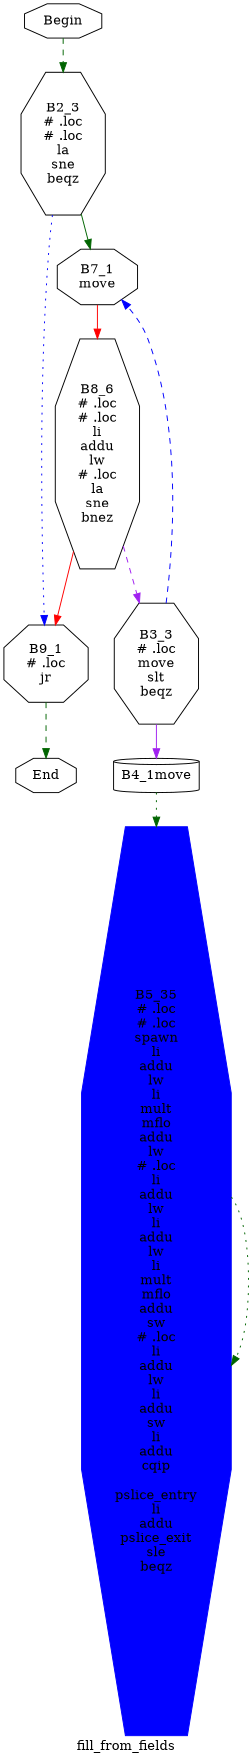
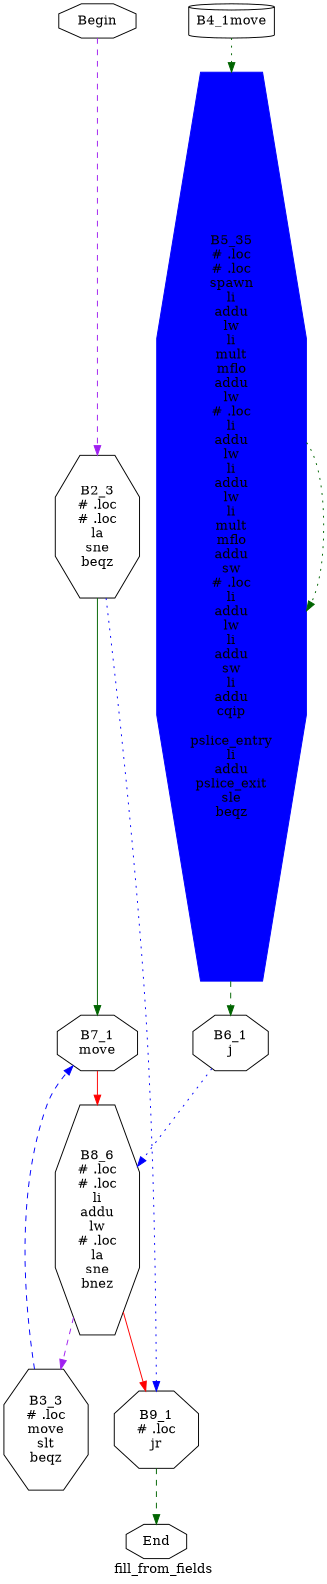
edge "Begin" -> "B2_3 # .loc # .loc la sne beqz": color darkgreen -> purple
edge "B3_3 # .loc move slt beqz" -> "B4_1move": removed
node "B6_1 j": added
